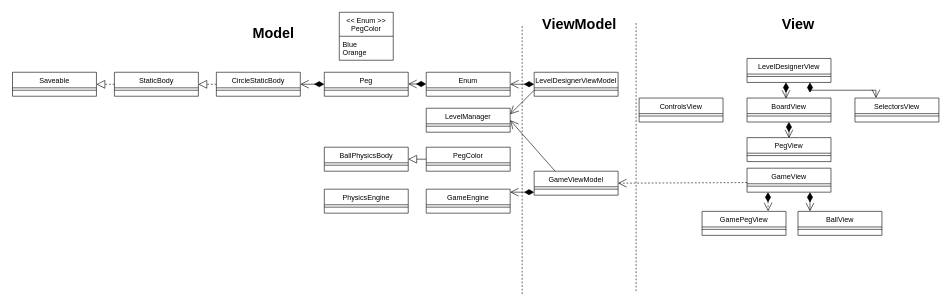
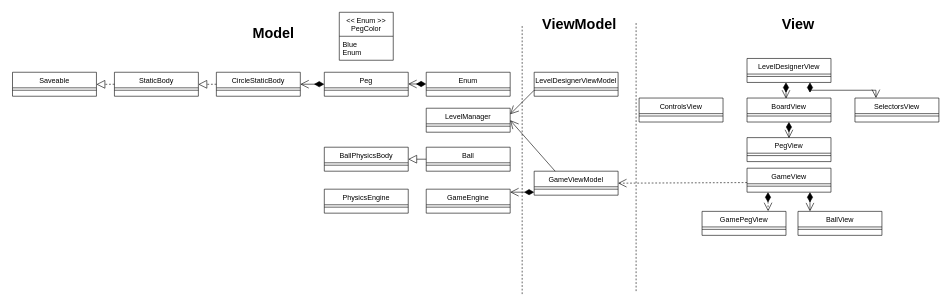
node "Blue Orange": label "Blue Orange" -> "Blue Enum"
edge "Enum" -- "LevelDesignerViewModel": removed
node "PegColor": label "PegColor" -> "Ball"
